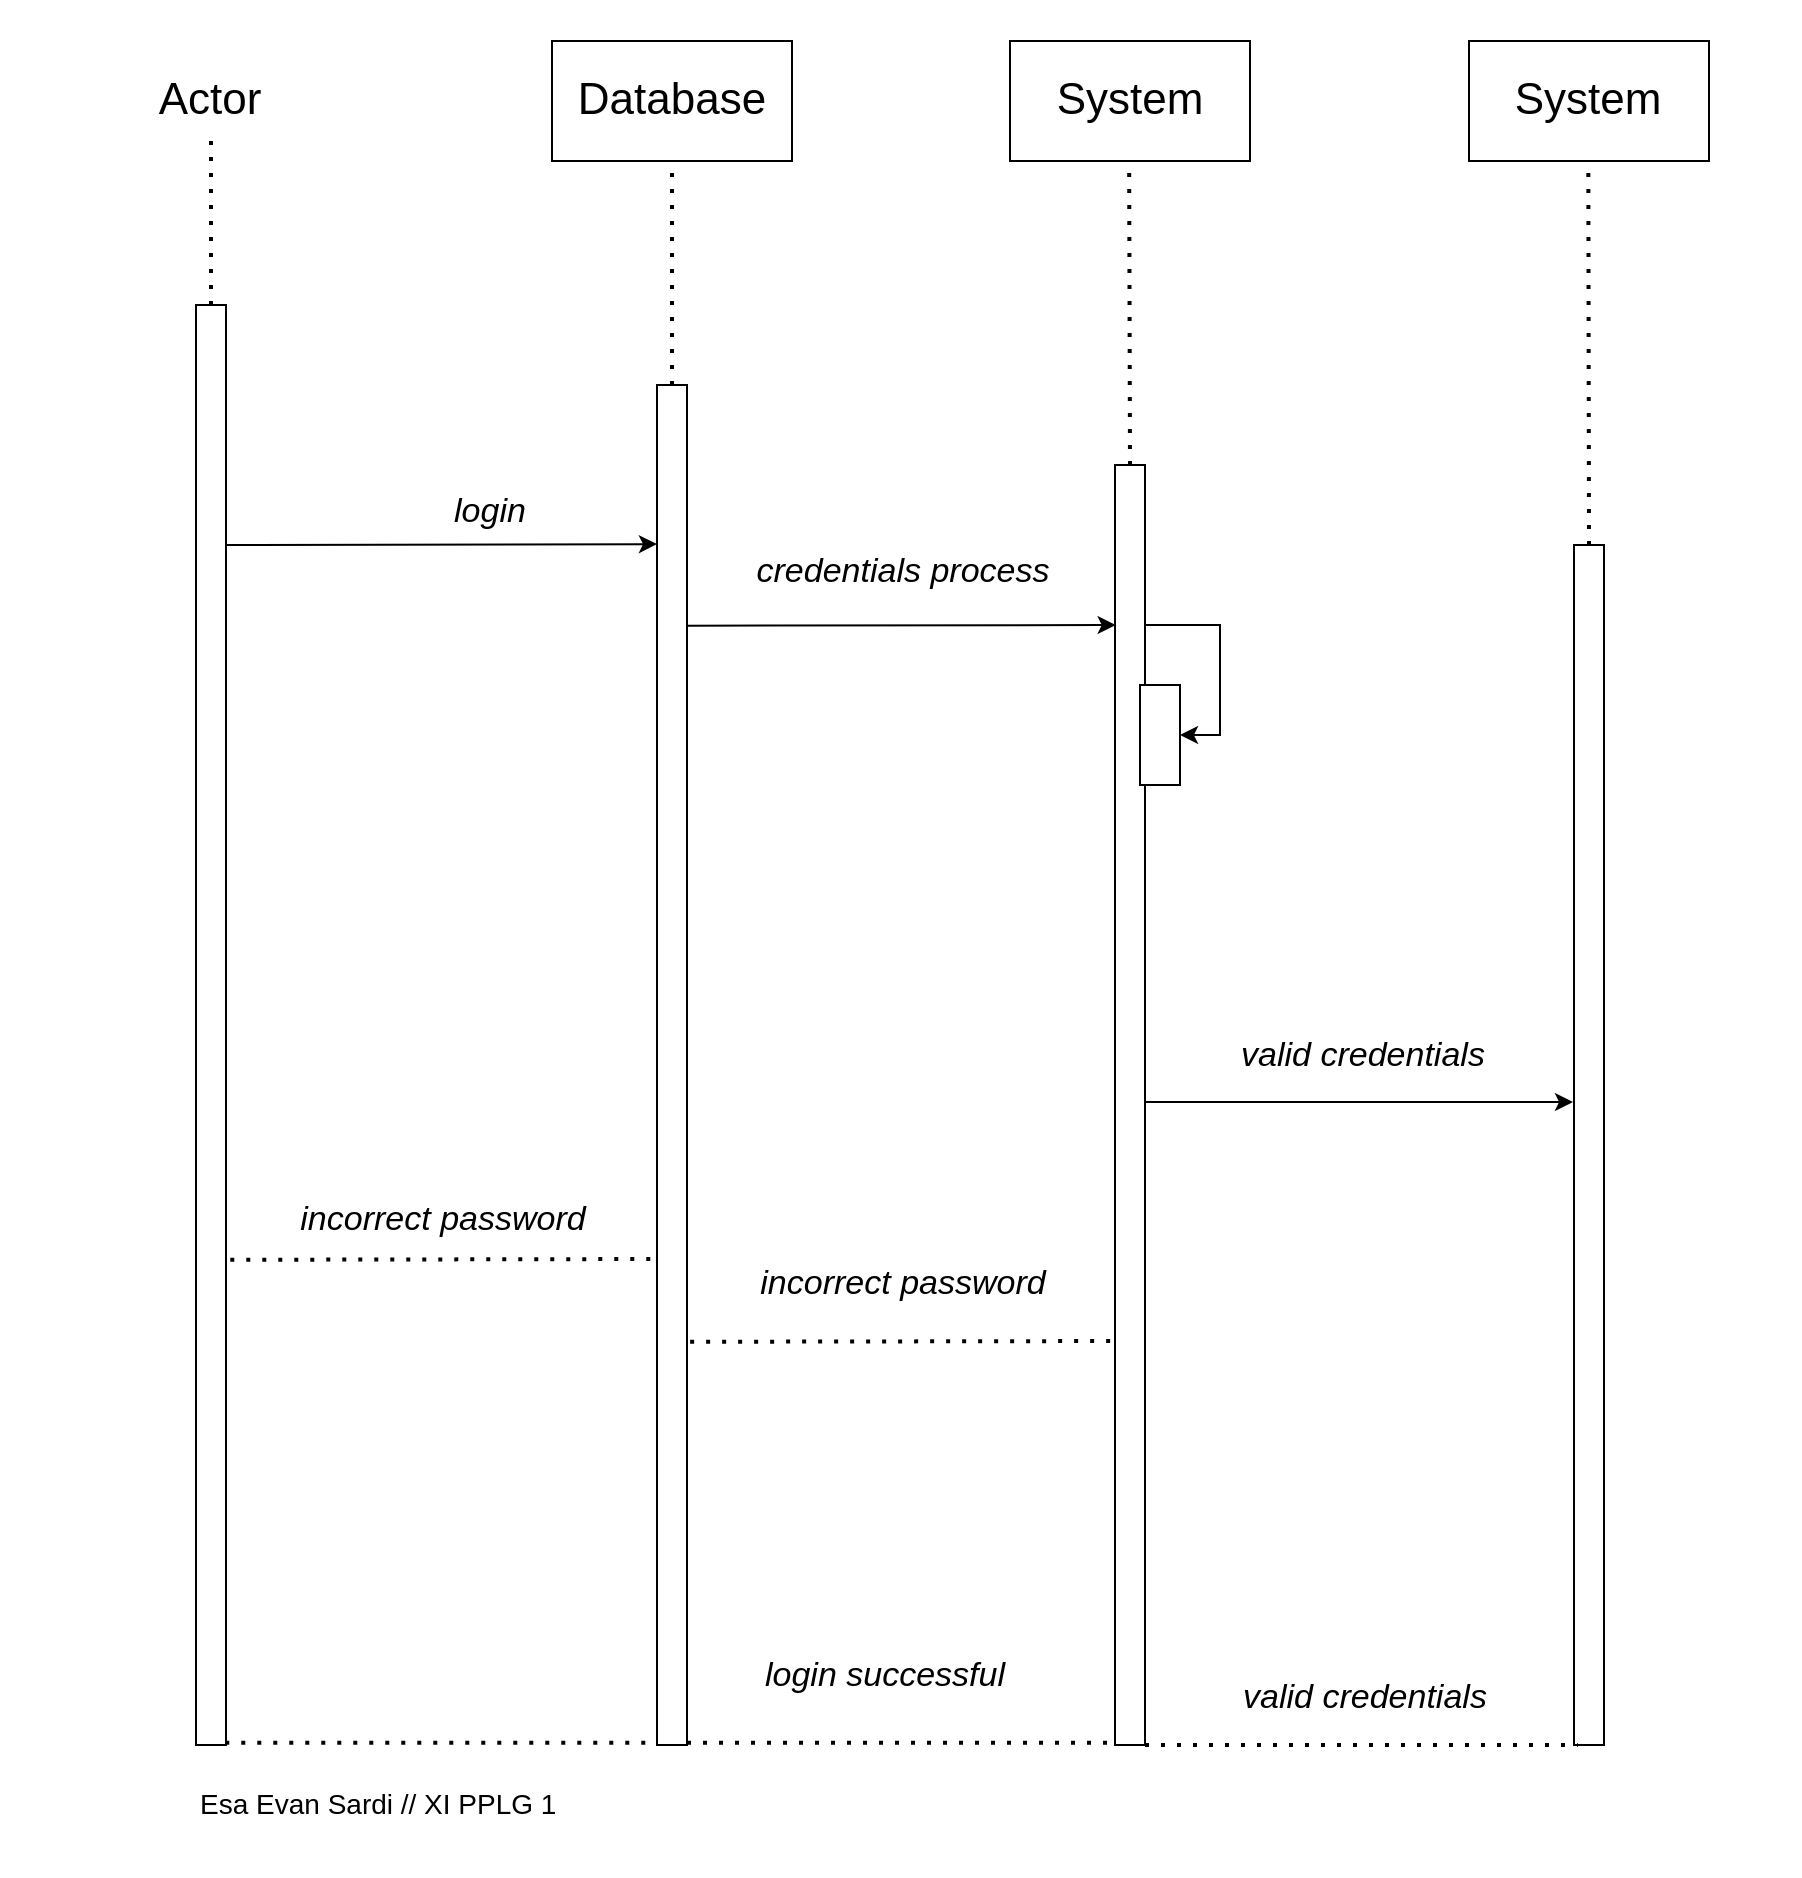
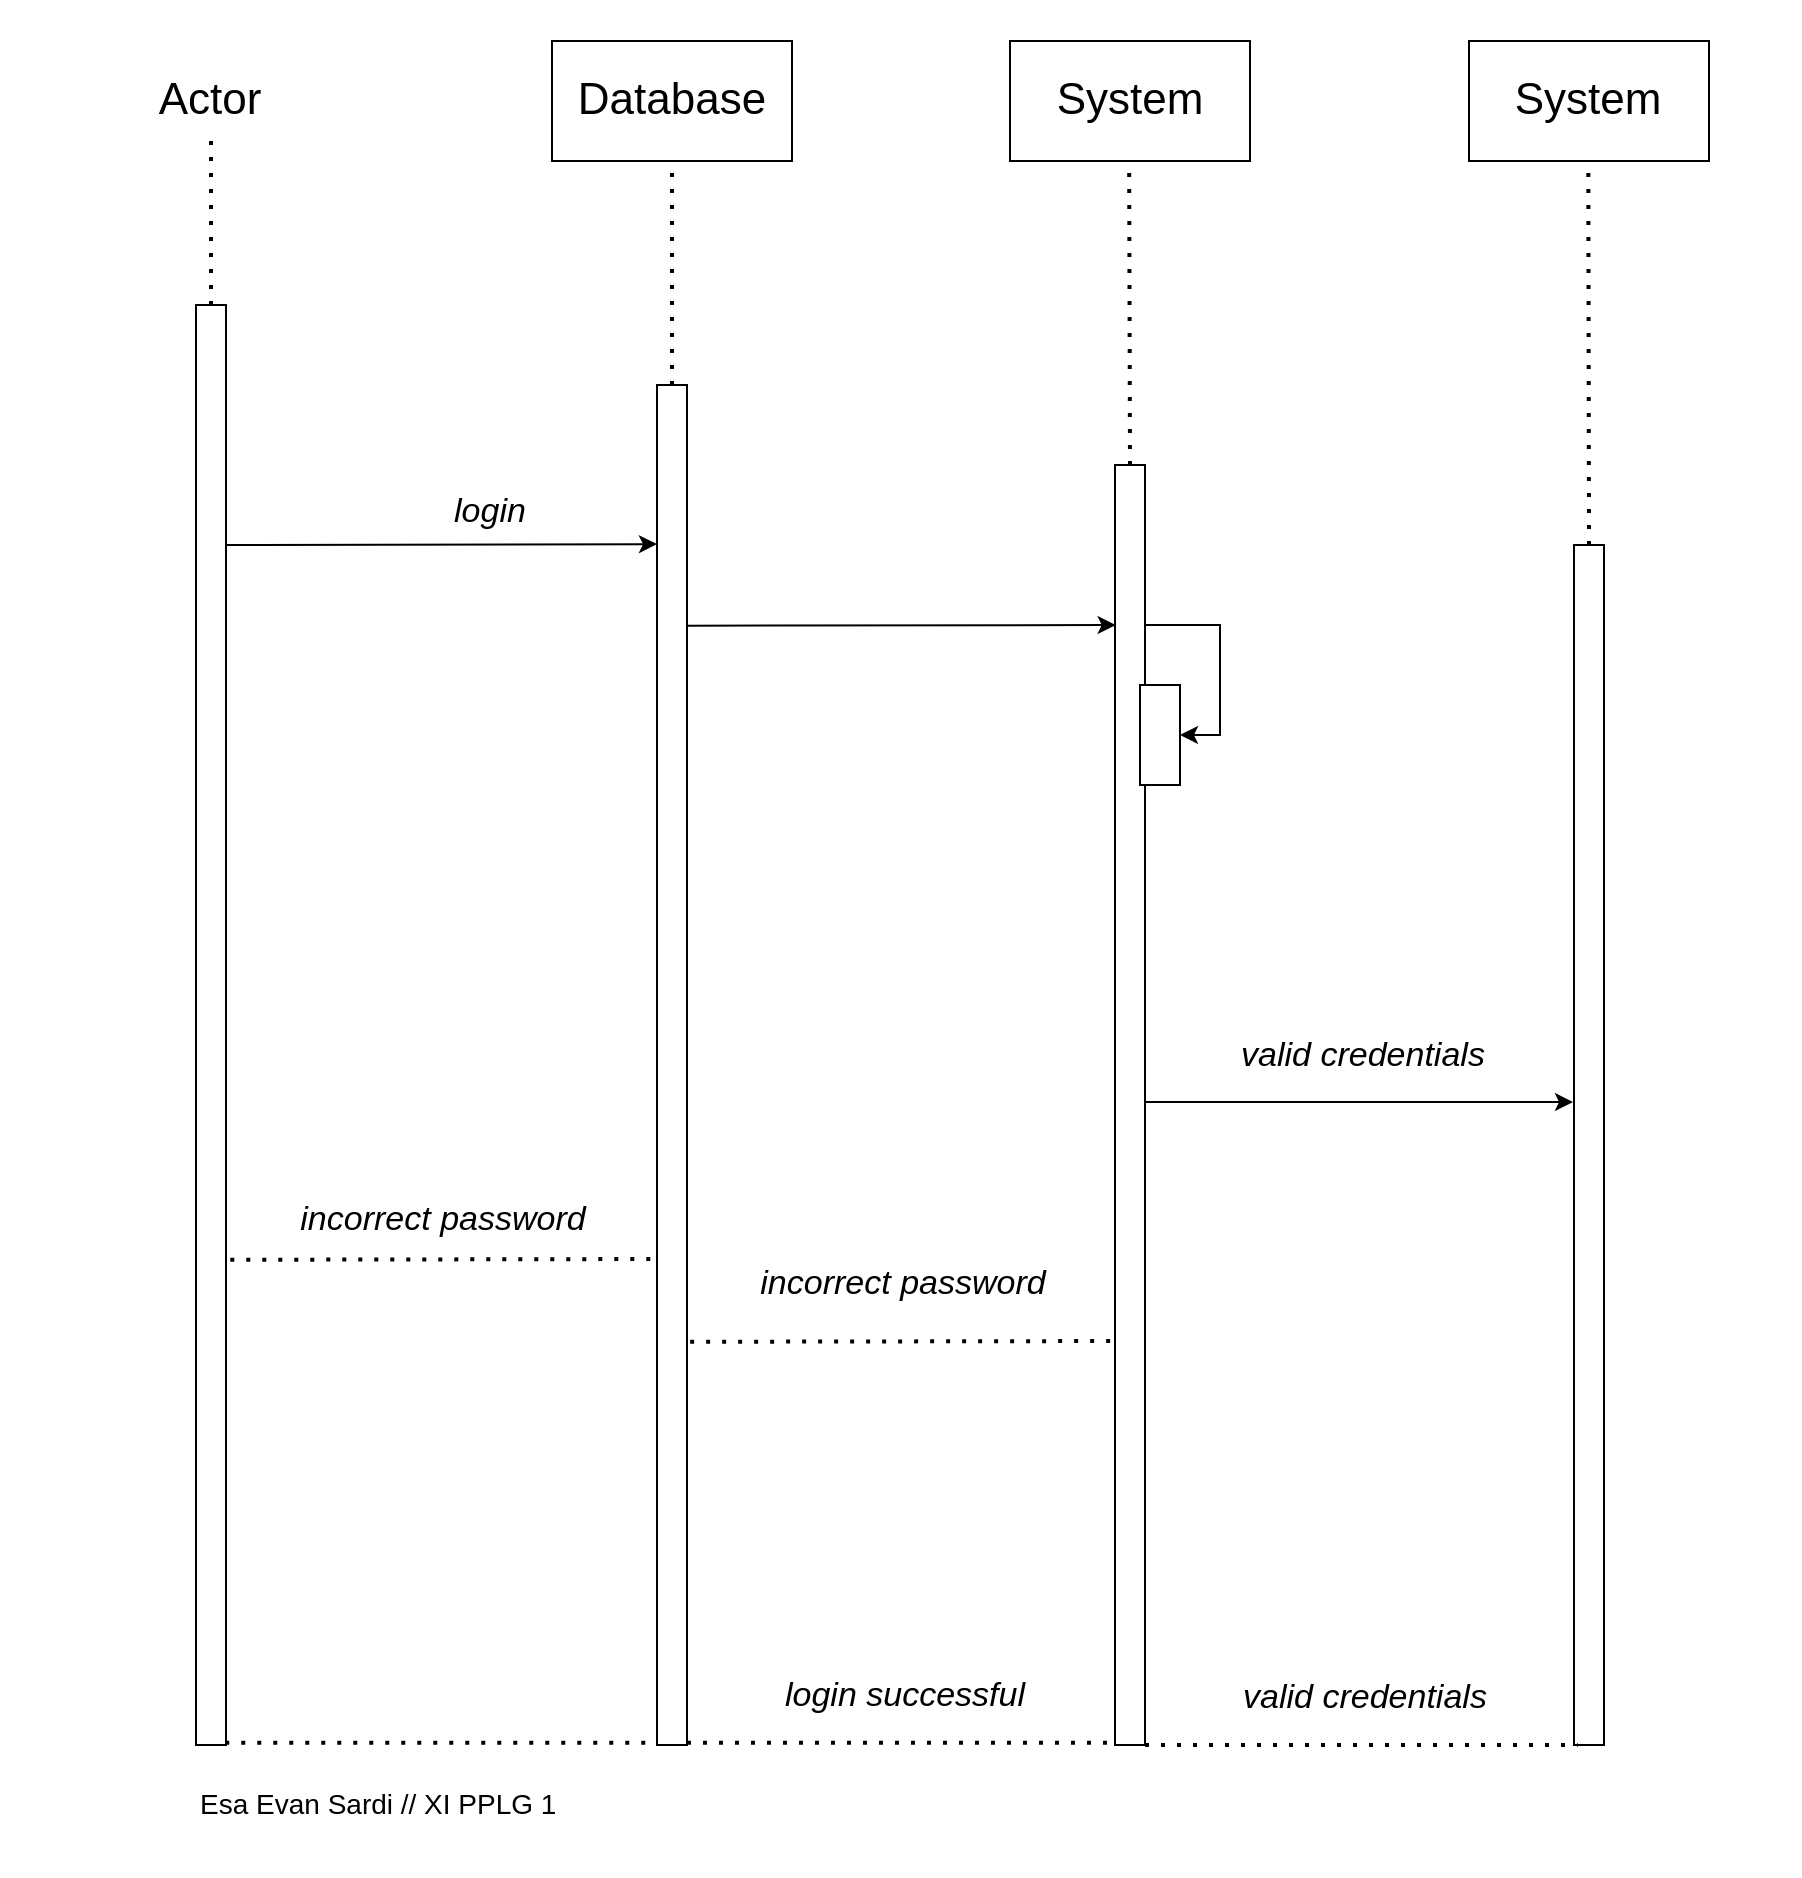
node "credentials process": removed
node "login successful": moved (886, 1677) -> (906, 1697)
